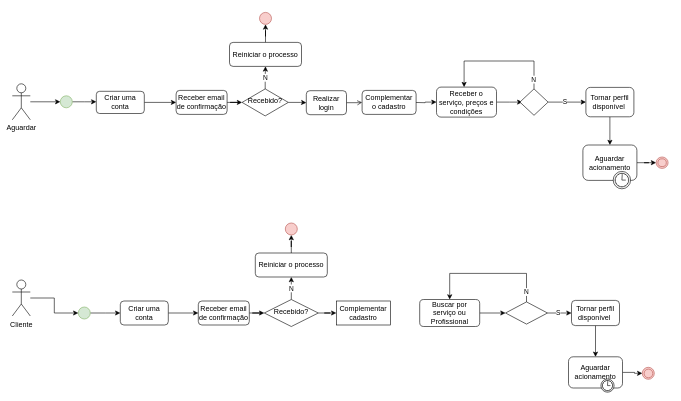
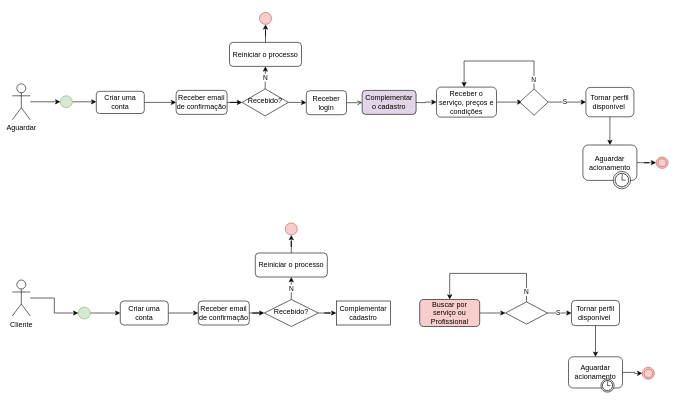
node "Complementar o cadastro": fillcolor #ffffff -> #e1d5e7
node "Realizar login": label "Realizar login" -> "Receber login"
node "Buscar por serviço ou Profissional": fillcolor #ffffff -> #f8cecc
